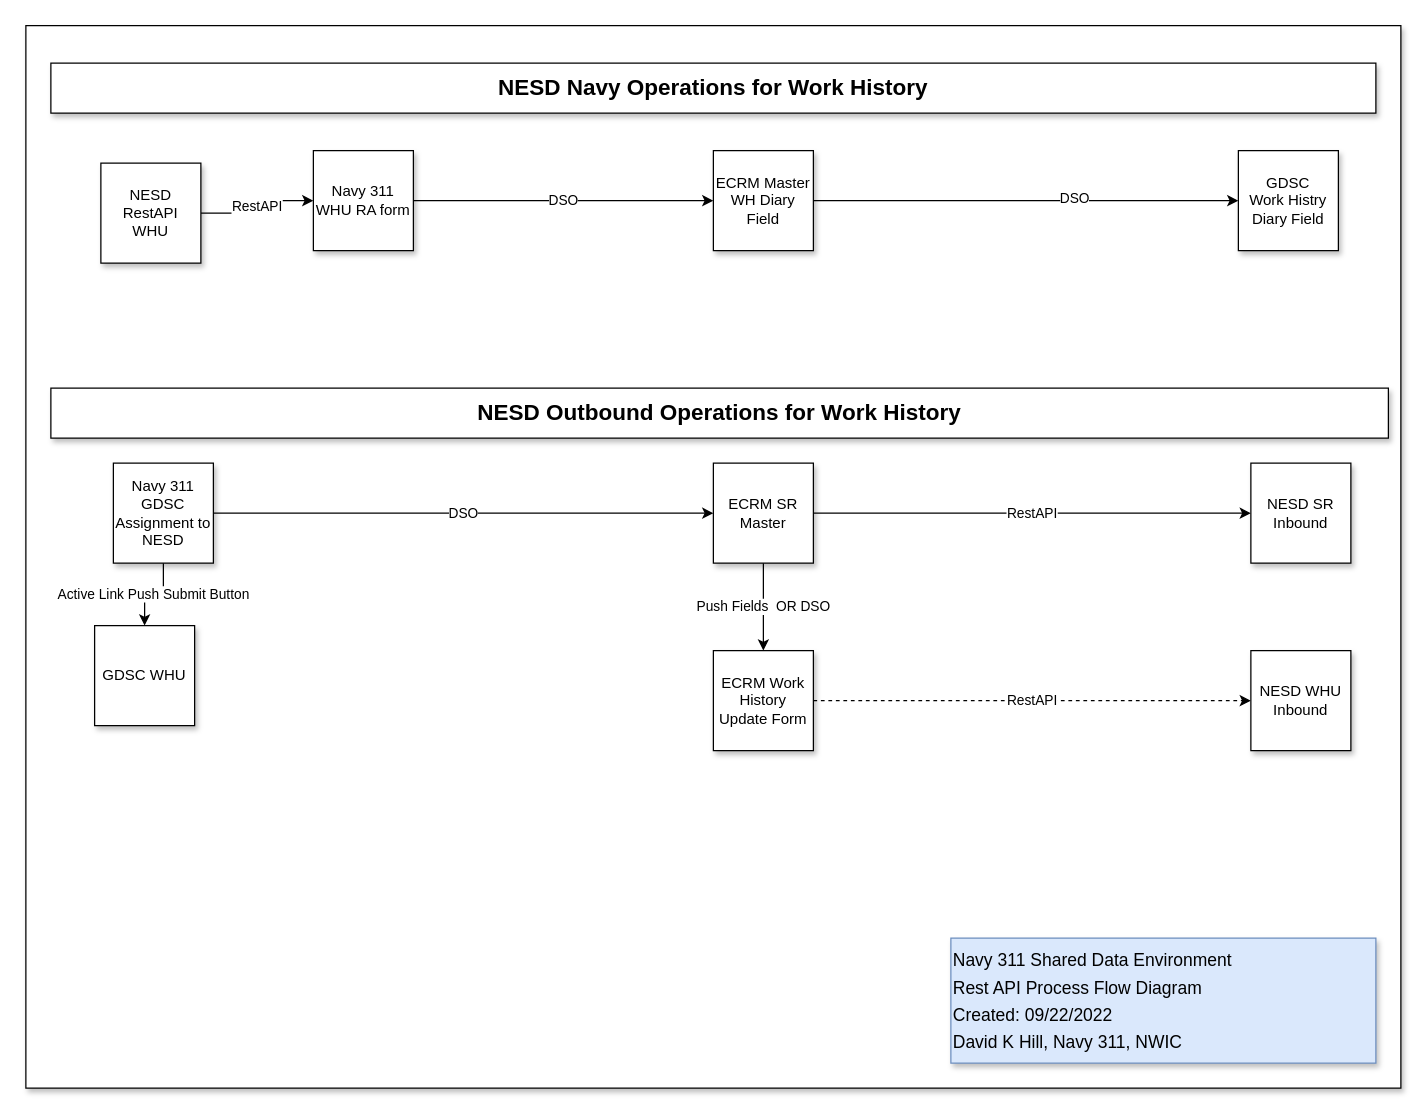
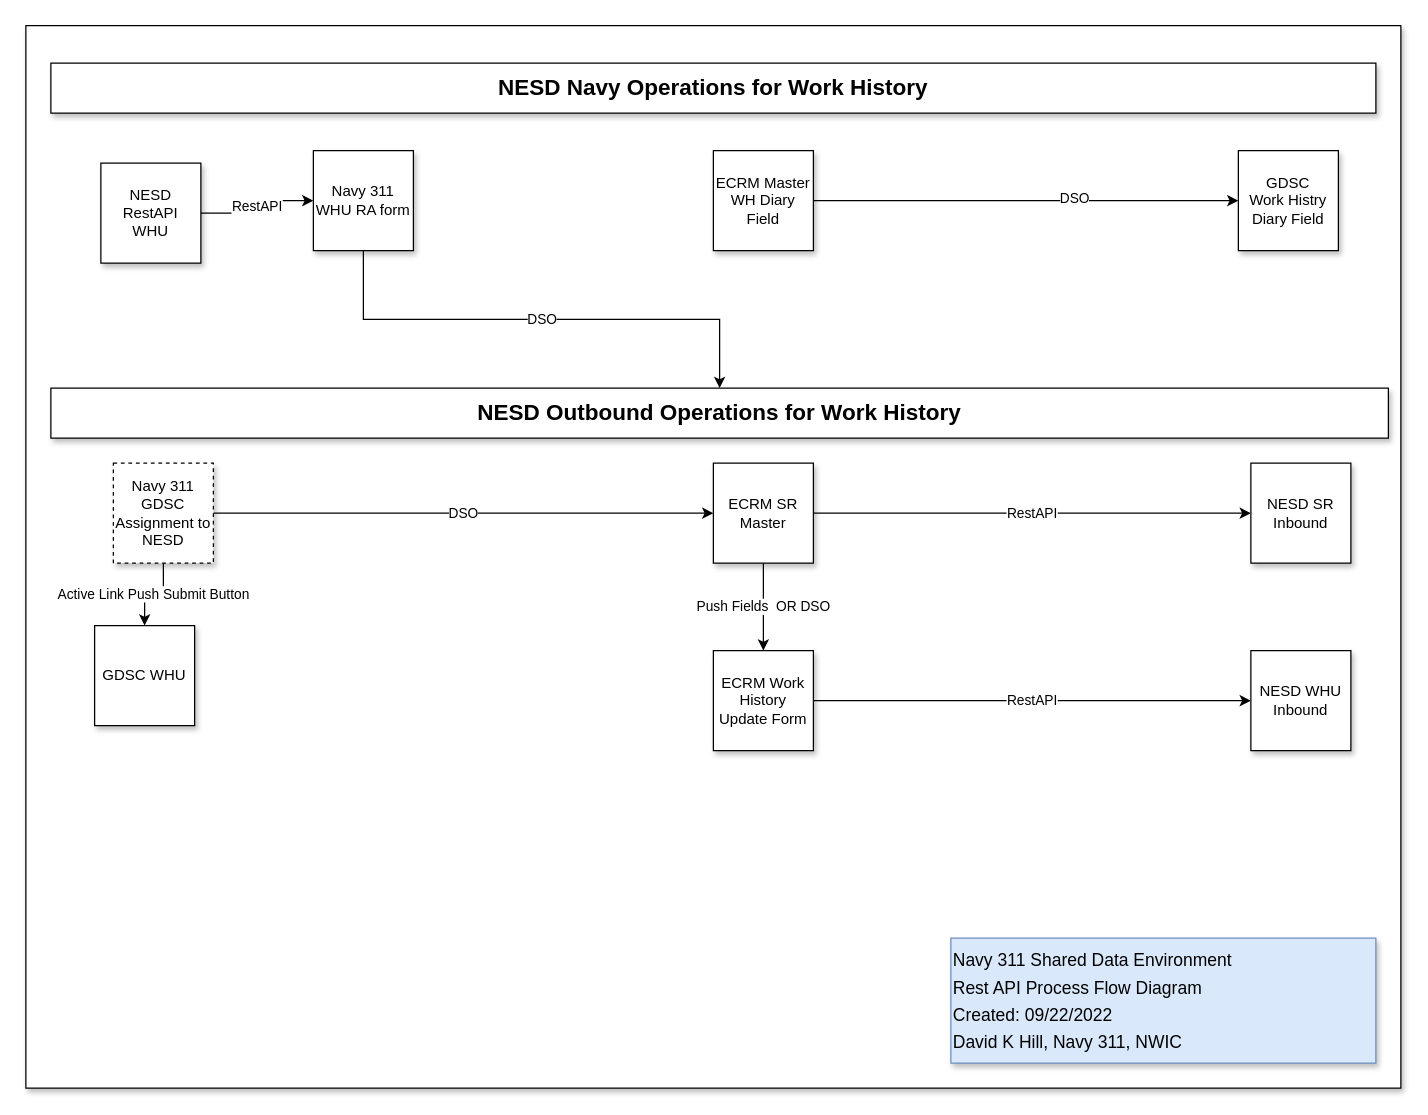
edge "Navy 311 WHU RA form" -> "ECRM Master WH Diary Field": now "Navy 311 WHU RA form" -> "NESD Outbound Operations for Work History"
node "Navy 311 GDSC Assignment to NESD": style solid -> dashed
edge "ECRM Work History Update Form" -> "NESD WHU Inbound": style dashed -> solid
